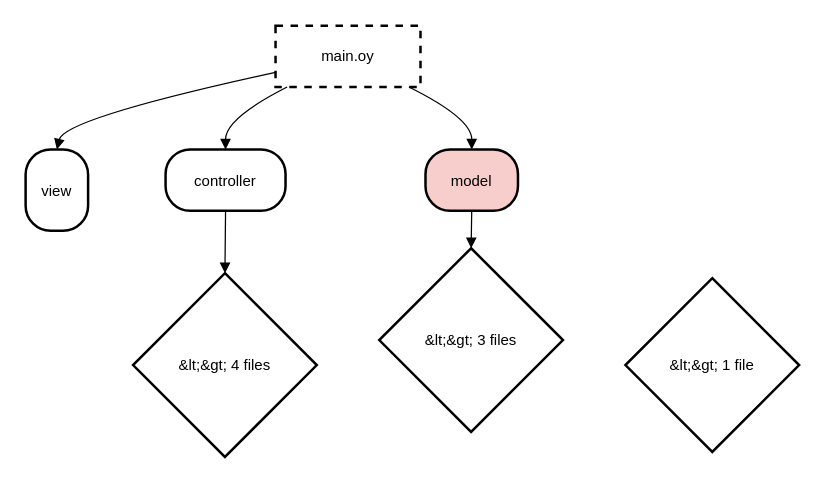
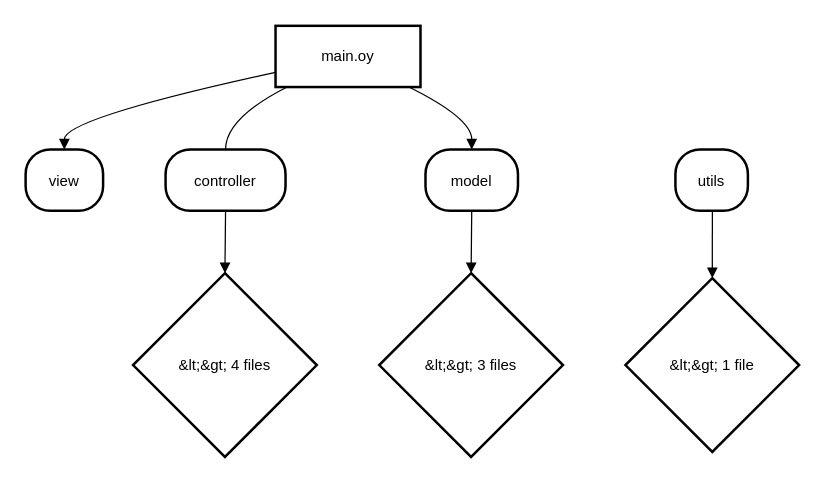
node "main.oy": style dashed -> solid
edge "main.oy" -> "controller": arrowhead block -> none
node "model": fillcolor #f8cecc -> #ffffff
node "utils": added
node "view": size 63x81 -> 78x61
edge "utils" -> "&lt;&gt; 1 file": added
node "&lt;&gt; 3 files": moved (471, 340) -> (471, 365)
